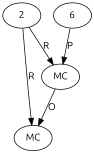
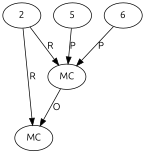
node "5": added
